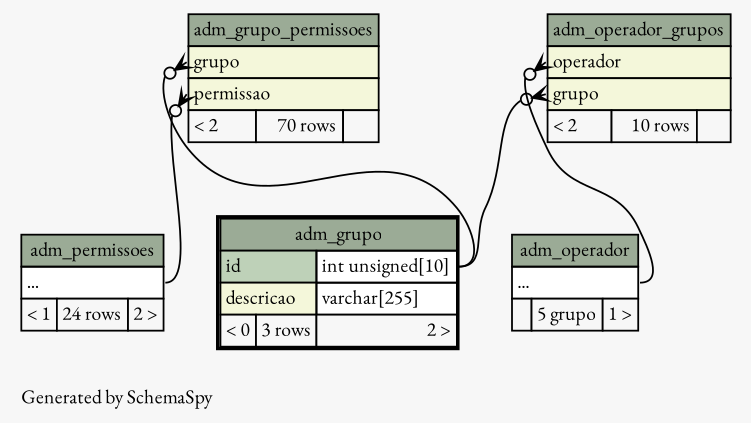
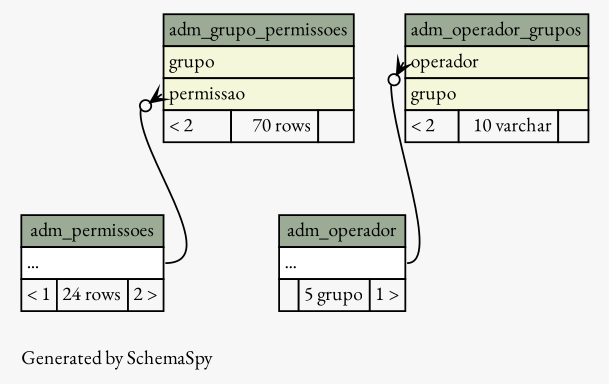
node "adm_operador_grupos": text "10 rows" -> "10 varchar"
node "adm_grupo": removed
